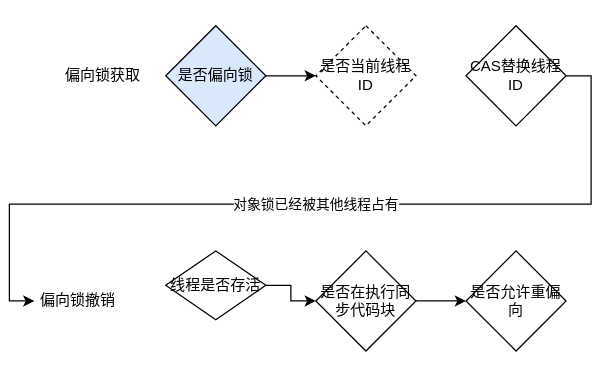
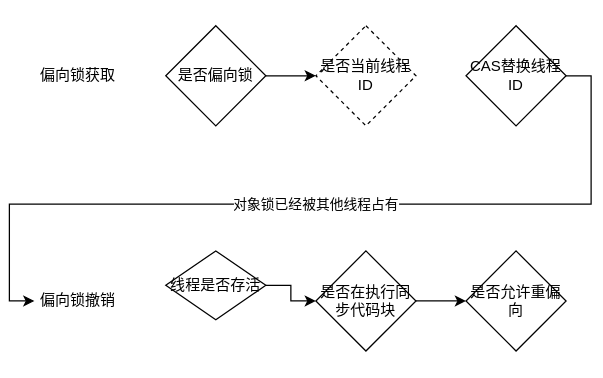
node "偏向锁获取": moved (103, 76) -> (78, 76)
node "是否偏向锁": fillcolor #dae8fc -> #ffffff
